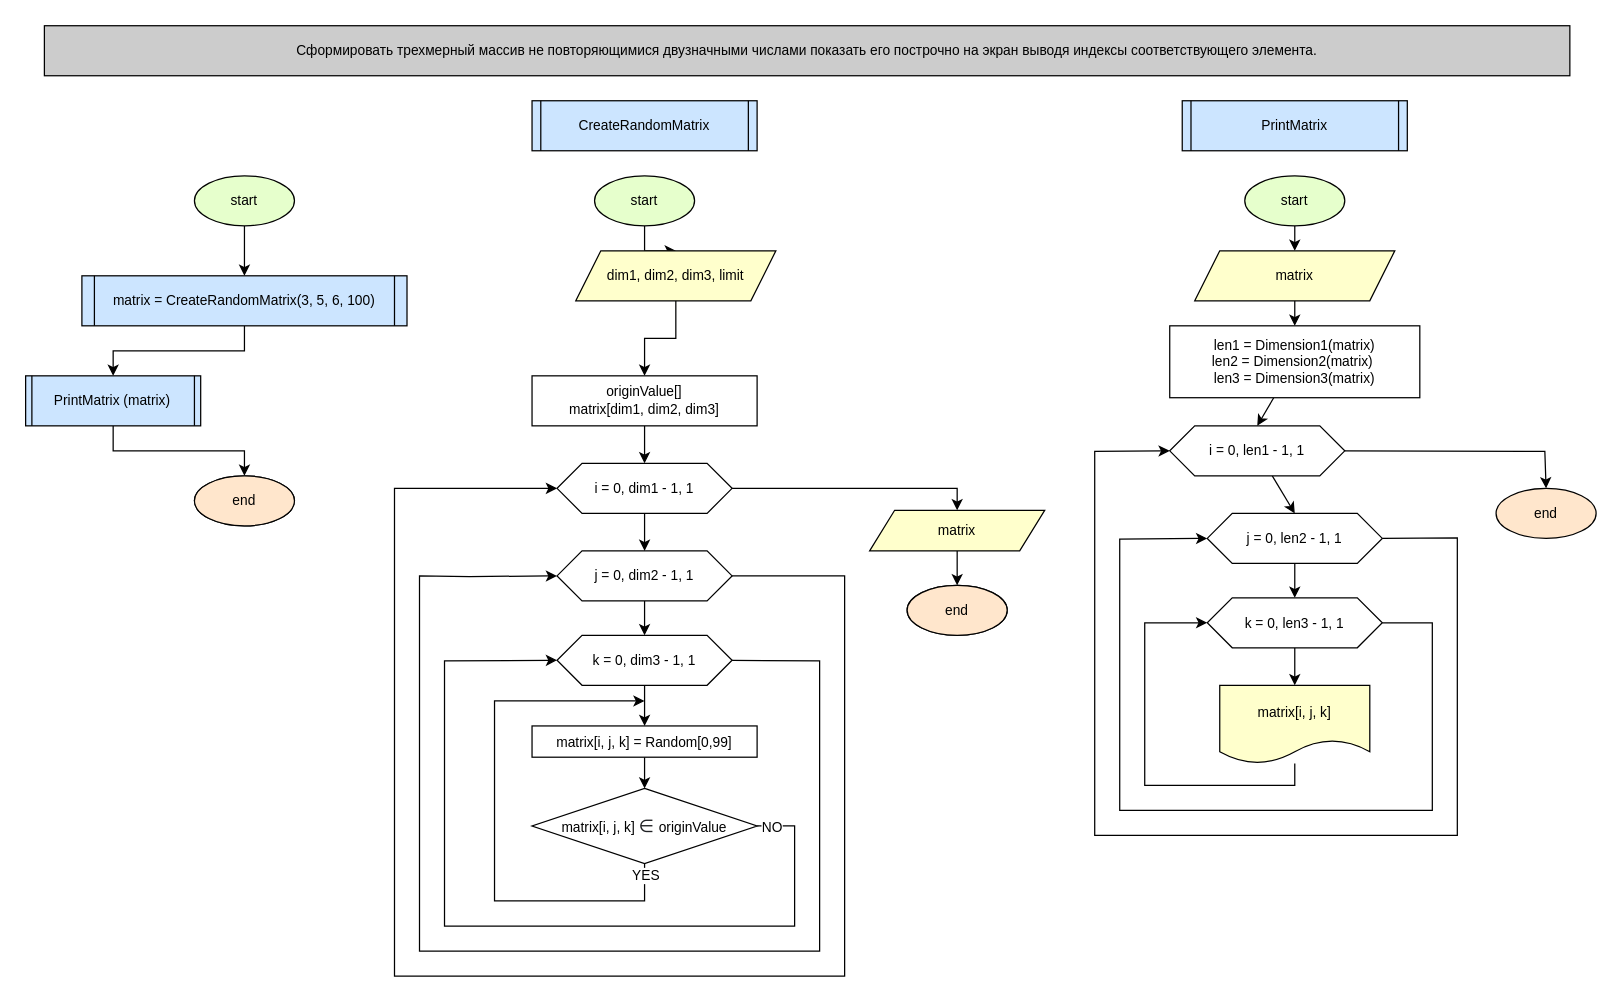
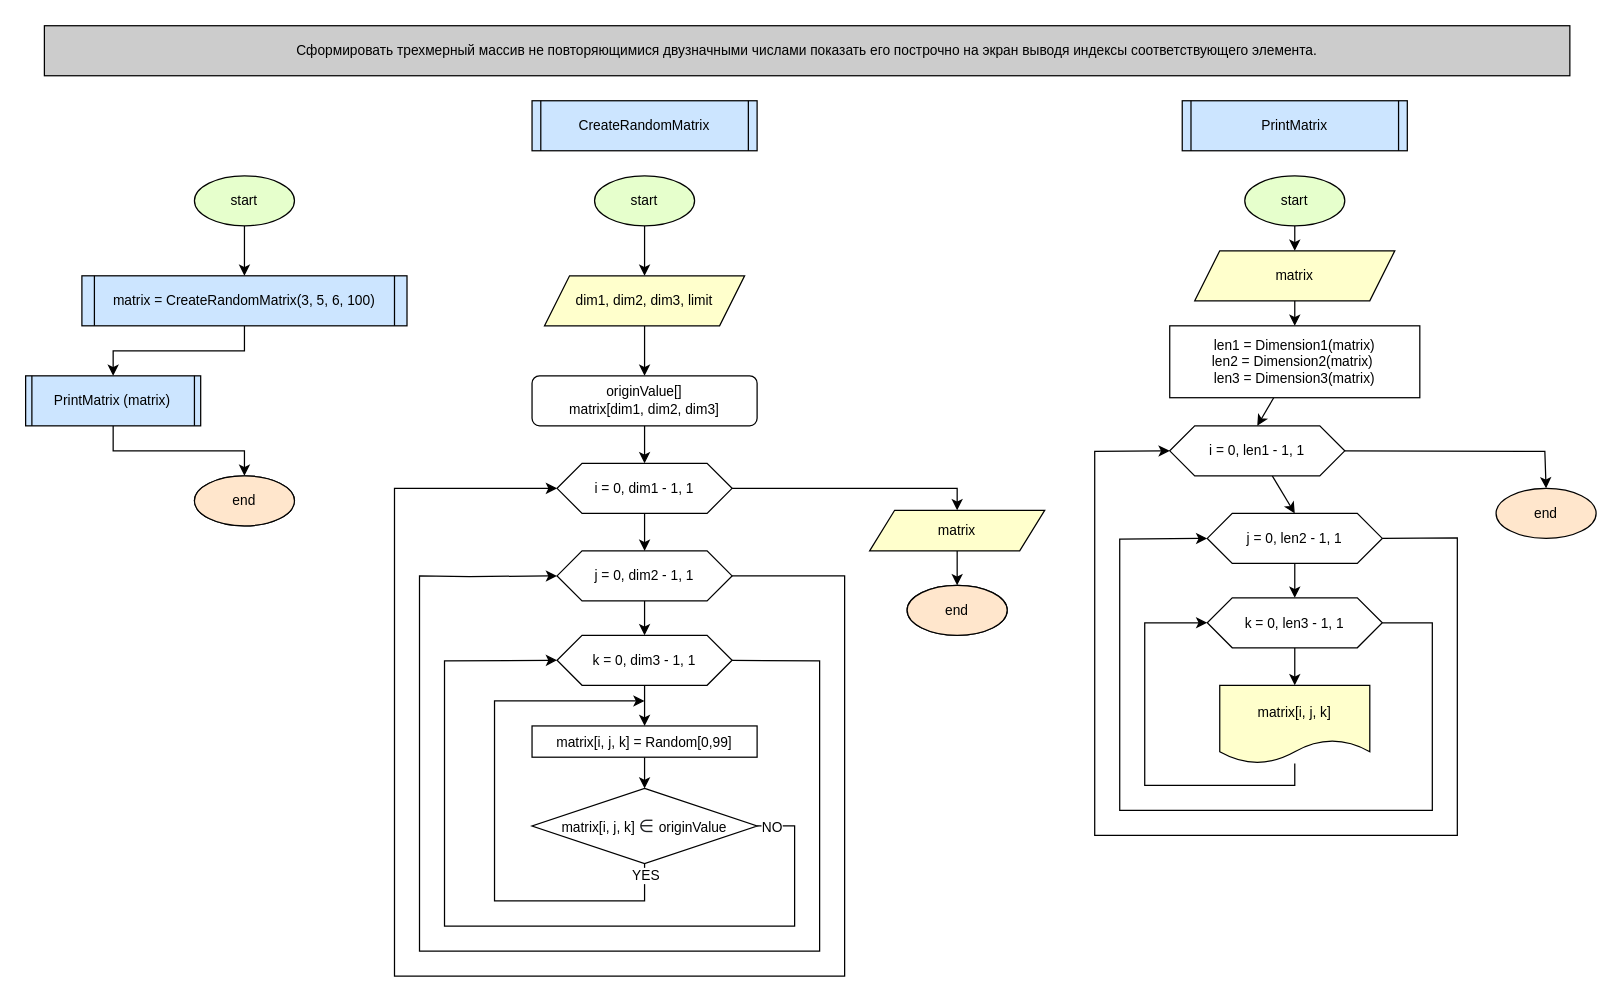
node "dim1, dim2, dim3, limit": moved (676, 276) -> (644, 301)
node "originValue[]matrix[dim1, dim2, dim3]": shape rectangle -> rounded rectangle
